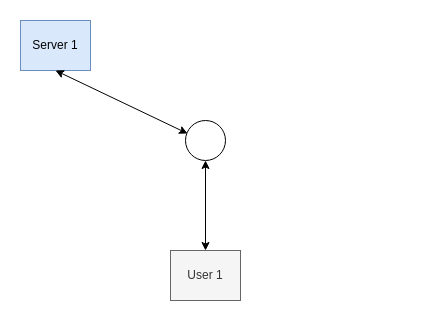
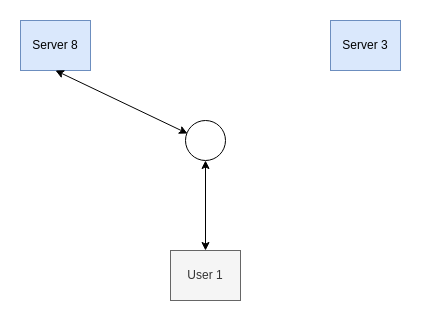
node "Server 1": label "Server 1" -> "Server 8"
node "Server 3": added
